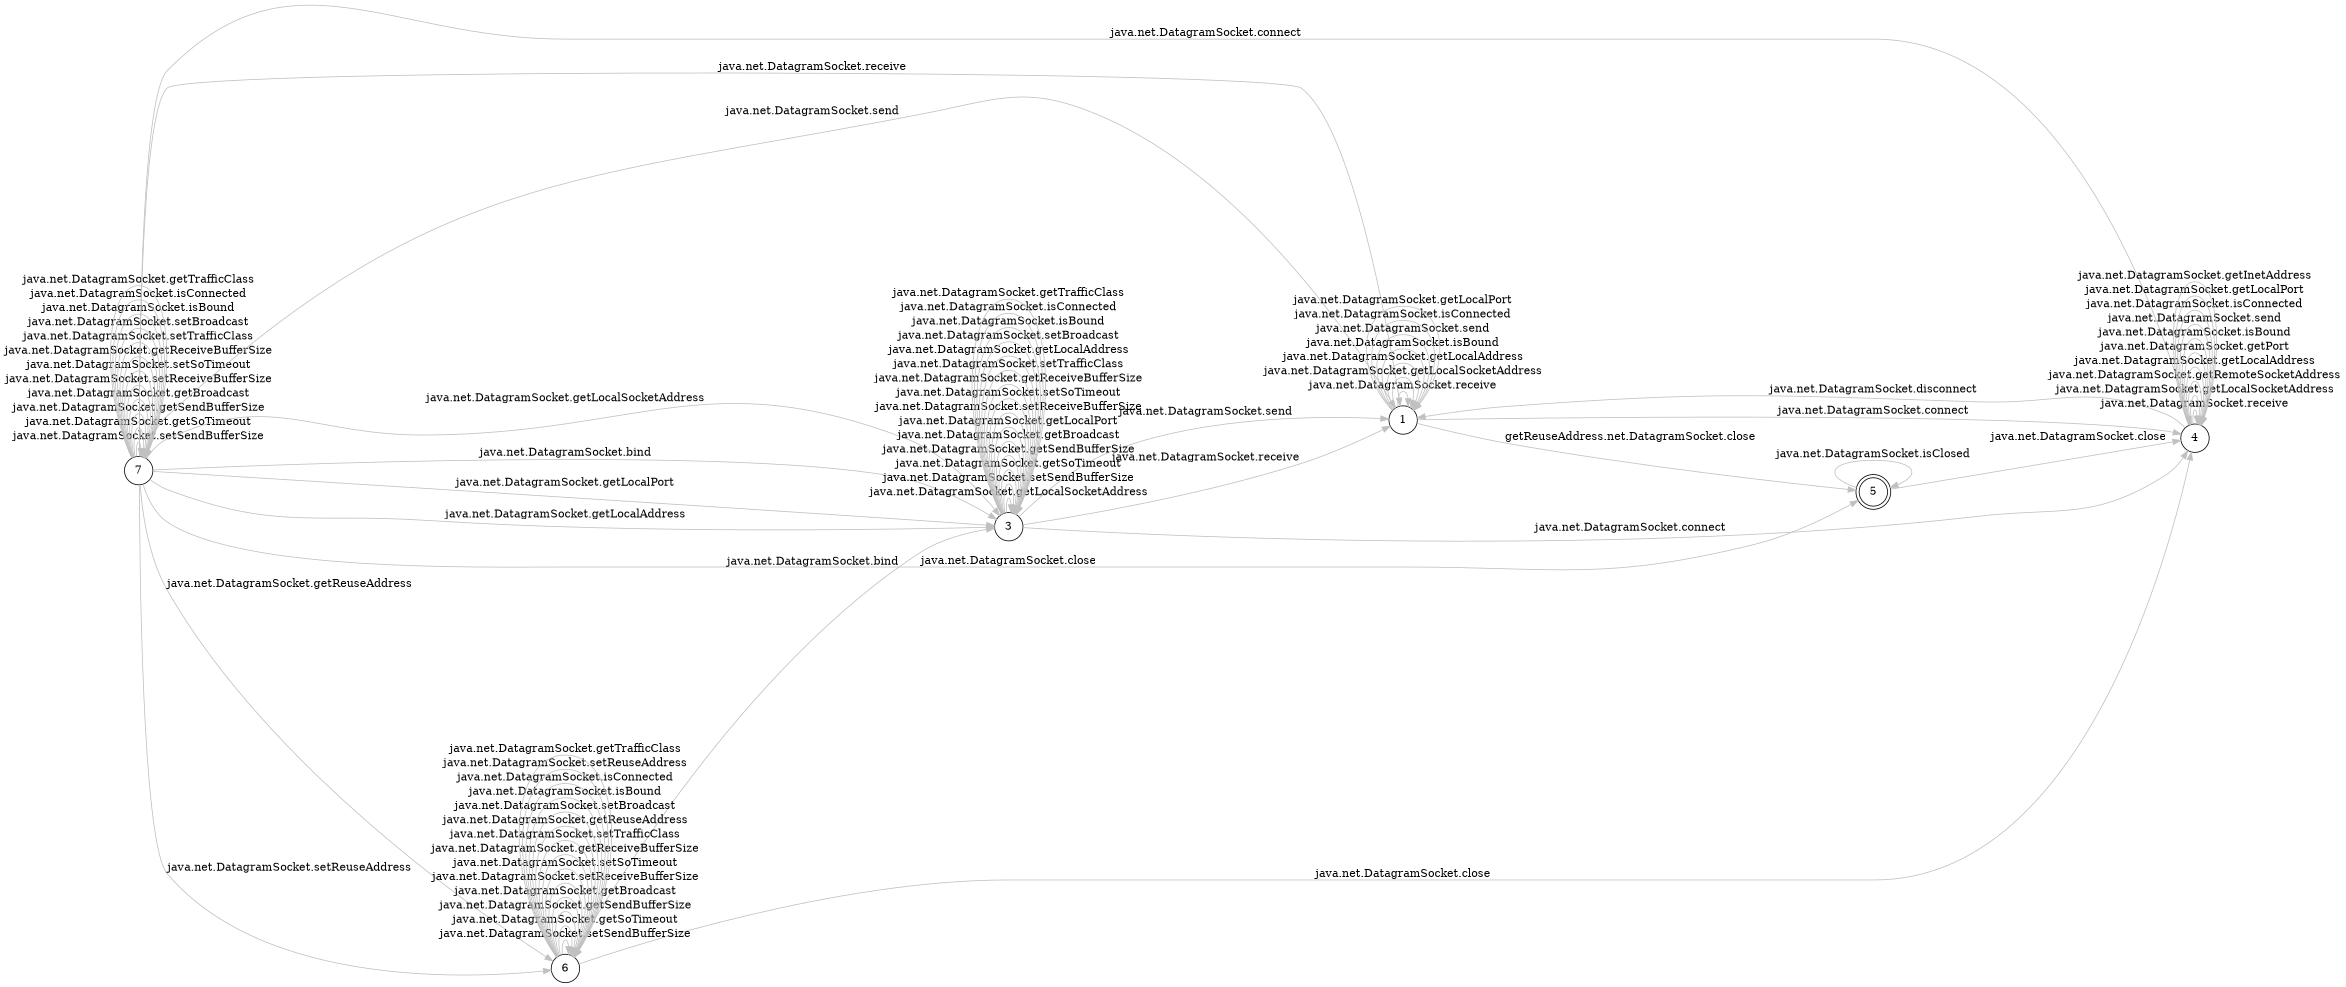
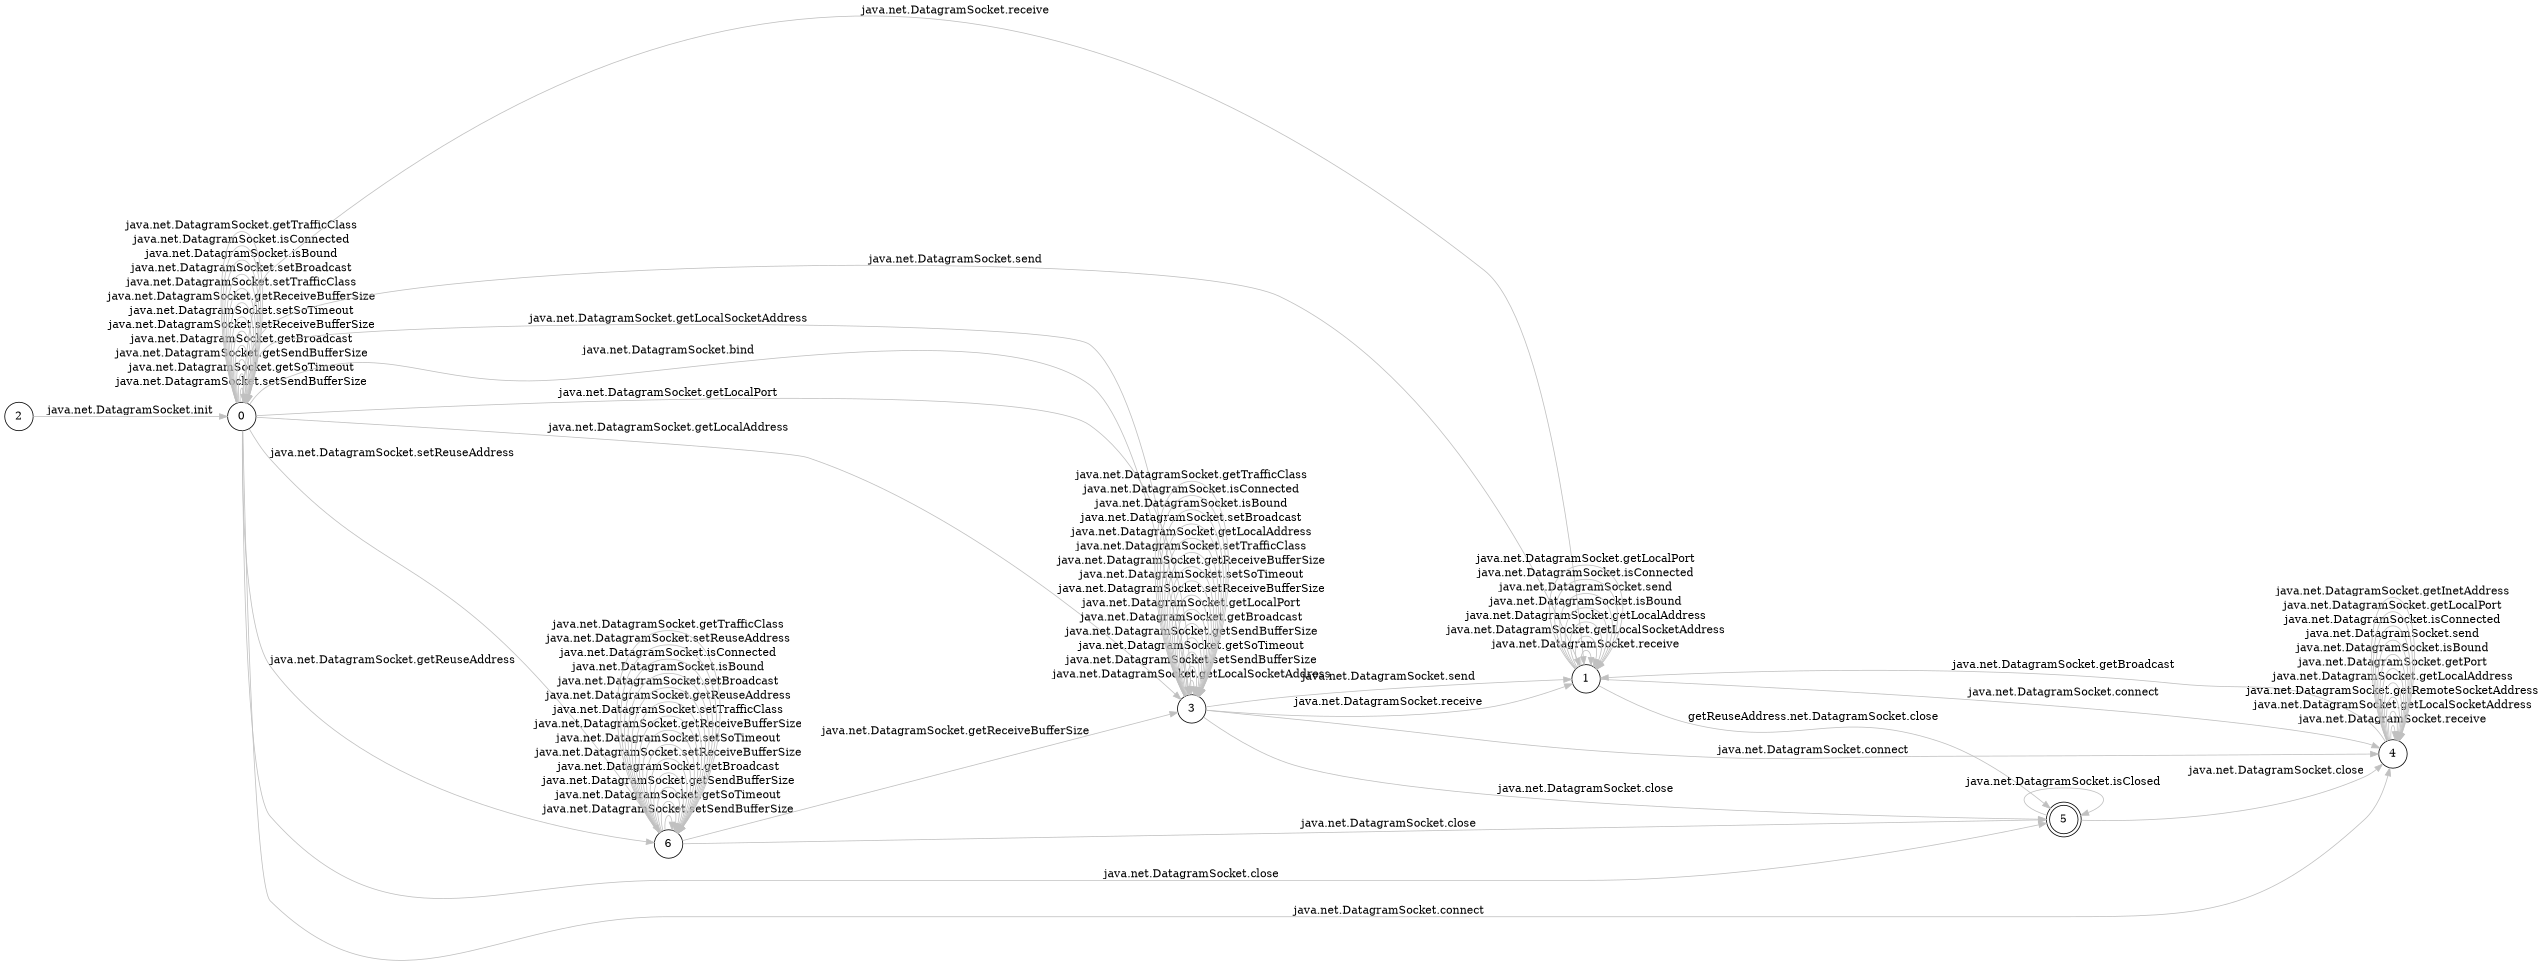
edge "4" -> "1": label "java.net.DatagramSocket.disconnect" -> "java.net.DatagramSocket.getBroadcast"
node "2": added
node "7": label "7" -> "0"
edge "6" -> "3": label "java.net.DatagramSocket.bind" -> "java.net.DatagramSocket.getReceiveBufferSize"
edge "3" -> "5": added, label "java.net.DatagramSocket.close"
edge "6" -> "4": now "6" -> "5"
